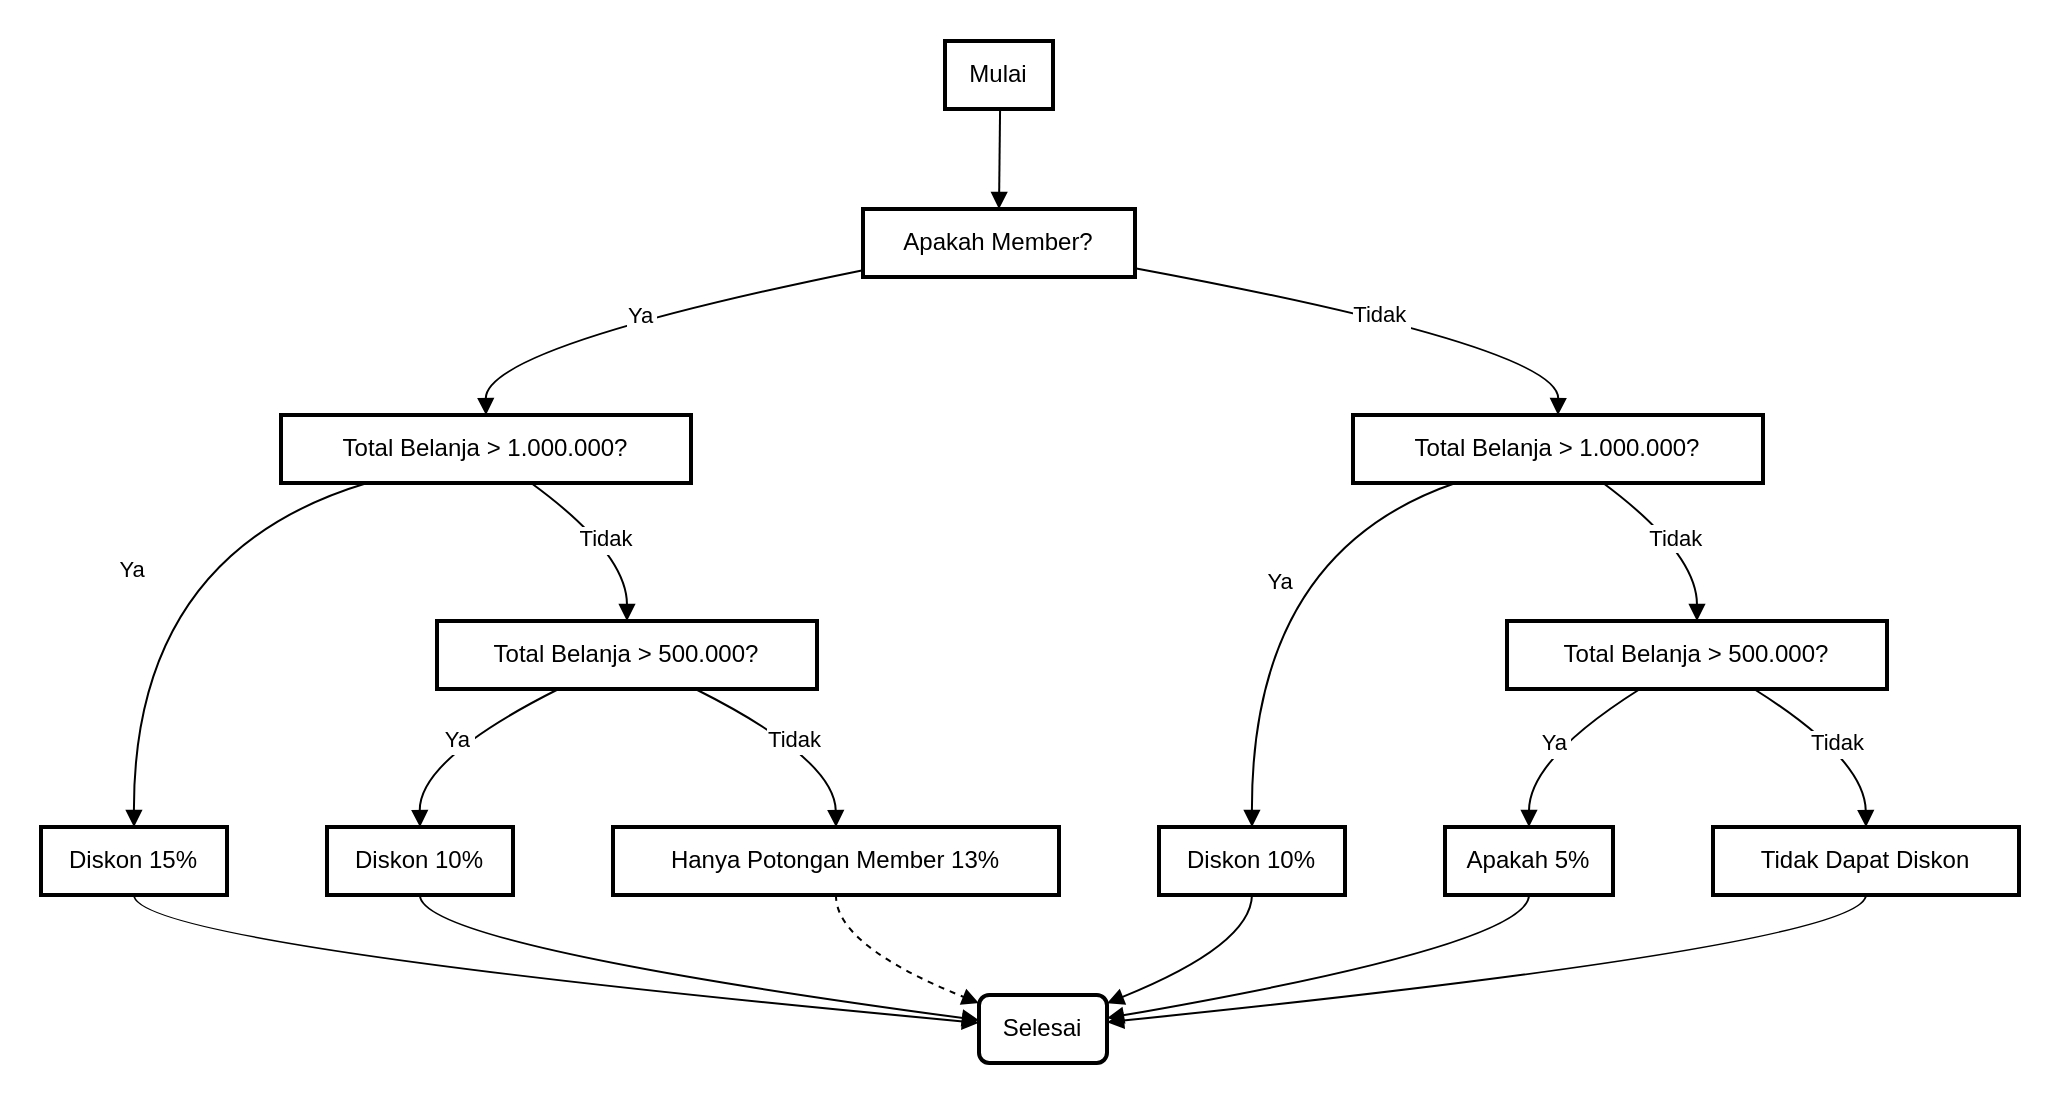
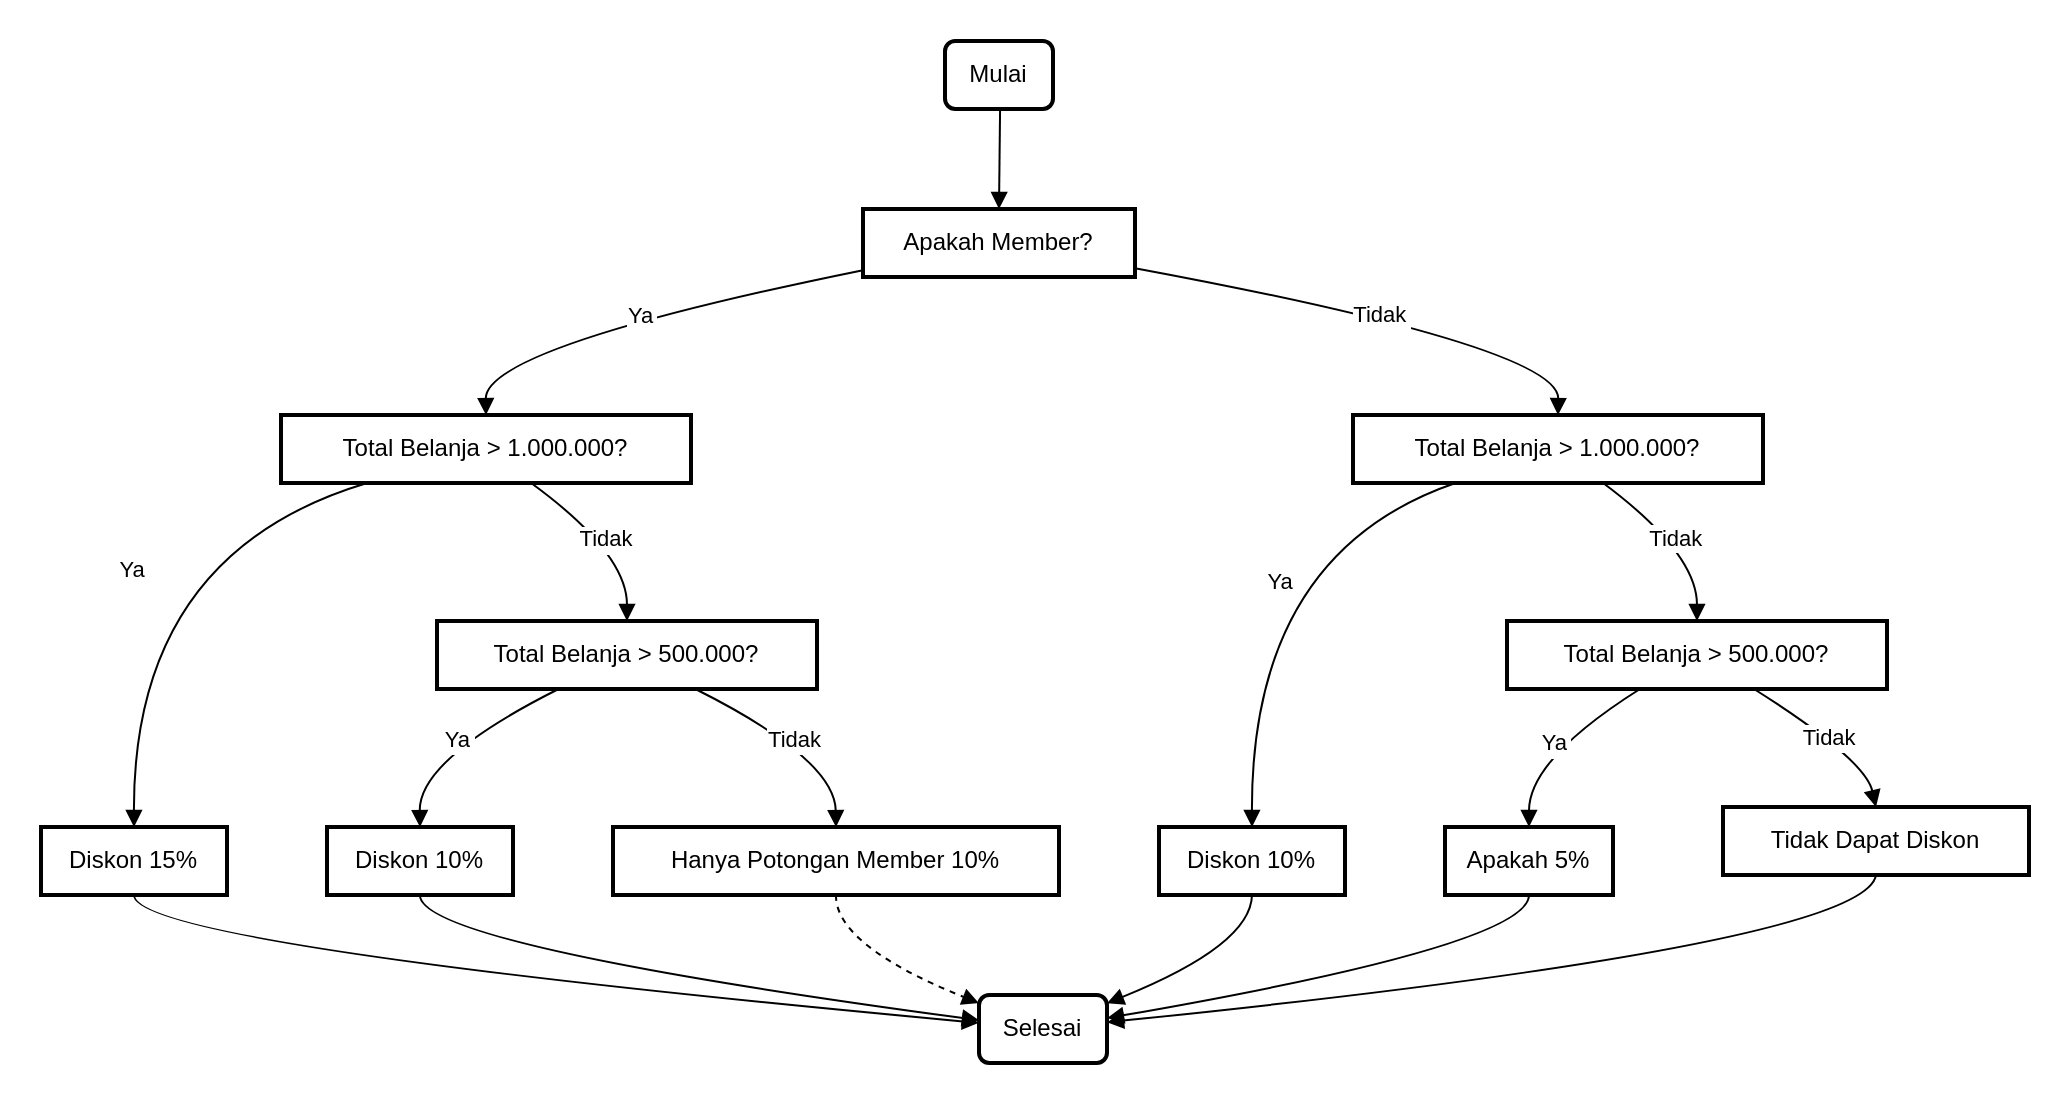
node "Mulai": shape rectangle -> rounded rectangle
node "Hanya Potongan Member 13%": label "Hanya Potongan Member 13%" -> "Hanya Potongan Member 10%"
node "Tidak Dapat Diskon": moved (1866, 861) -> (1876, 841)
